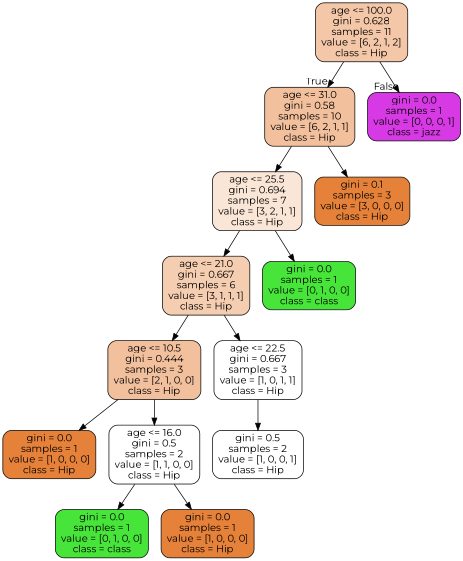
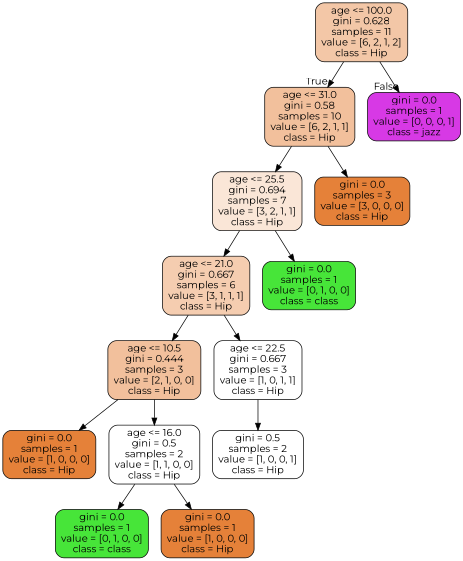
node "gini = 0.1 samples = 3 value = [3, 0, 0, 0] class = Hip": label "gini = 0.1 samples = 3 value = [3, 0, 0, 0] class = Hip" -> "gini = 0.0 samples = 3 value = [3, 0, 0, 0] class = Hip"
